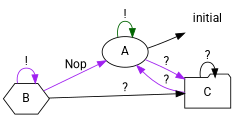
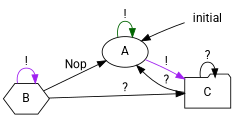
edge "A" -> "initial": reversed
edge "A" -> "C": label "?" -> "!"
edge "B" -> "A": color purple -> black
edge "C" -> "A": color purple -> black
